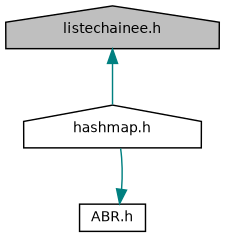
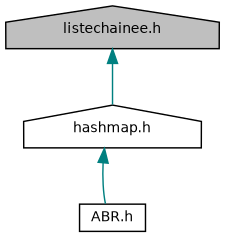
edge "hashmap.h" -> "ABR.h": reversed
